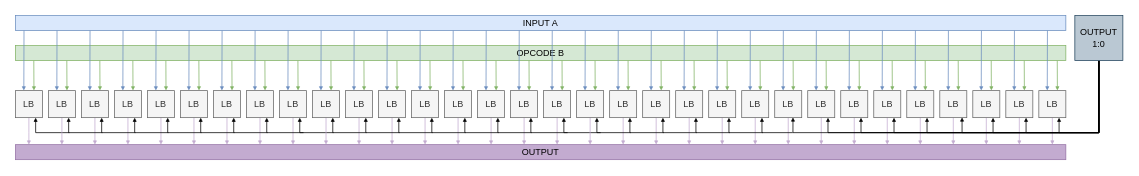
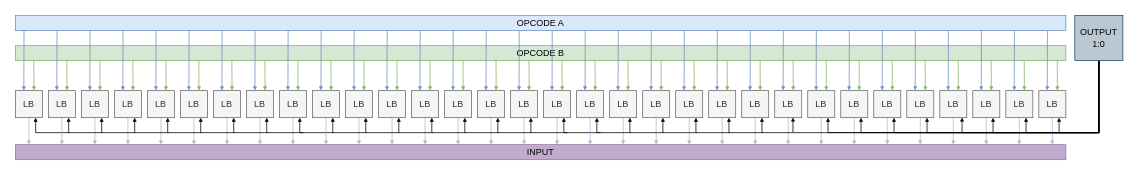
node "INPUT A": label "INPUT A" -> "OPCODE A"
node "OUTPUT": label "OUTPUT" -> "INPUT"
